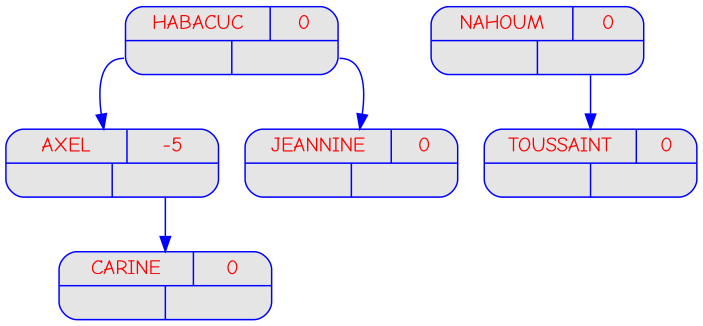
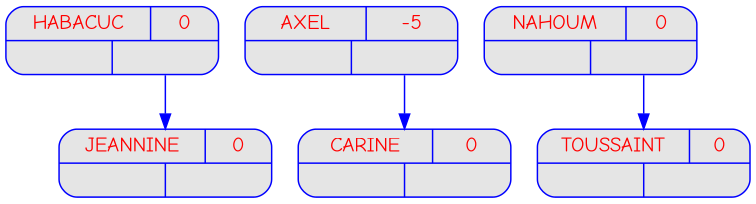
edge "HABACUC" -> "AXEL": removed
